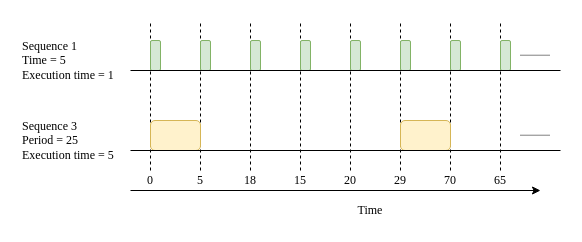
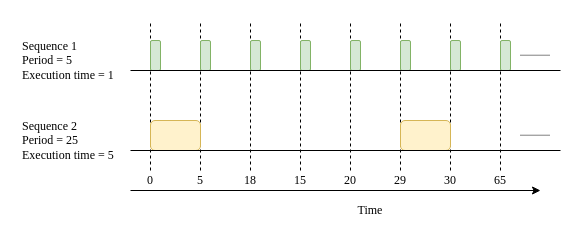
node "Sequence 1 Time = 5 Execution time = 1": label "Sequence 1 Time = 5 Execution time = 1" -> "Sequence 1 Period = 5 Execution time = 1"
node "Sequence 3 Period = 25 Execution time = 5": label "Sequence 3 Period = 25 Execution time = 5" -> "Sequence 2 Period = 25 Execution time = 5"
node "70": label "70" -> "30"
